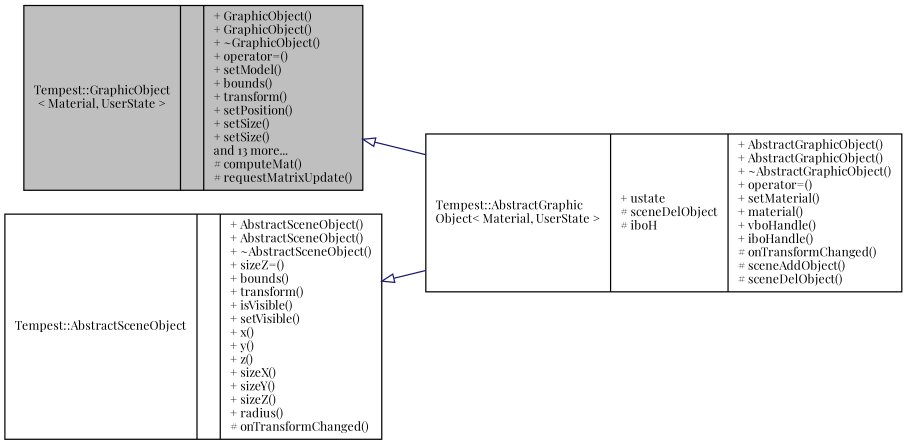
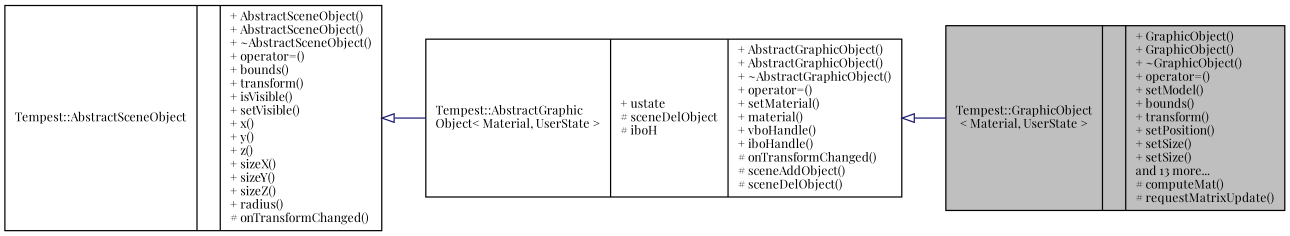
edge "Tempest::AbstractGraphic" -> "Tempest::GraphicObject": reversed
node "Tempest::AbstractSceneObject": text "+ sizeZ=()" -> "+ operator=()"
